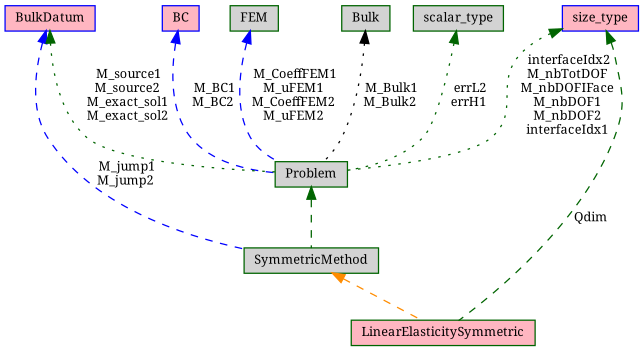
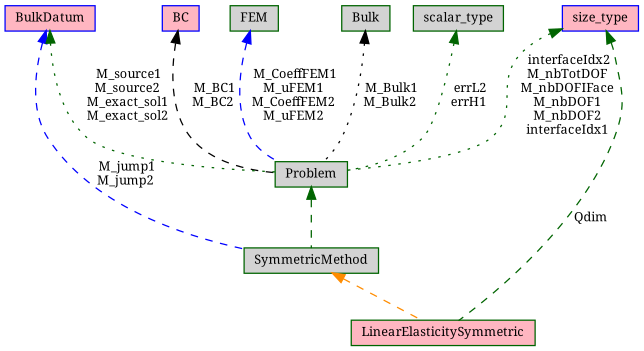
edge "Problem" -> "BC": color blue -> black
